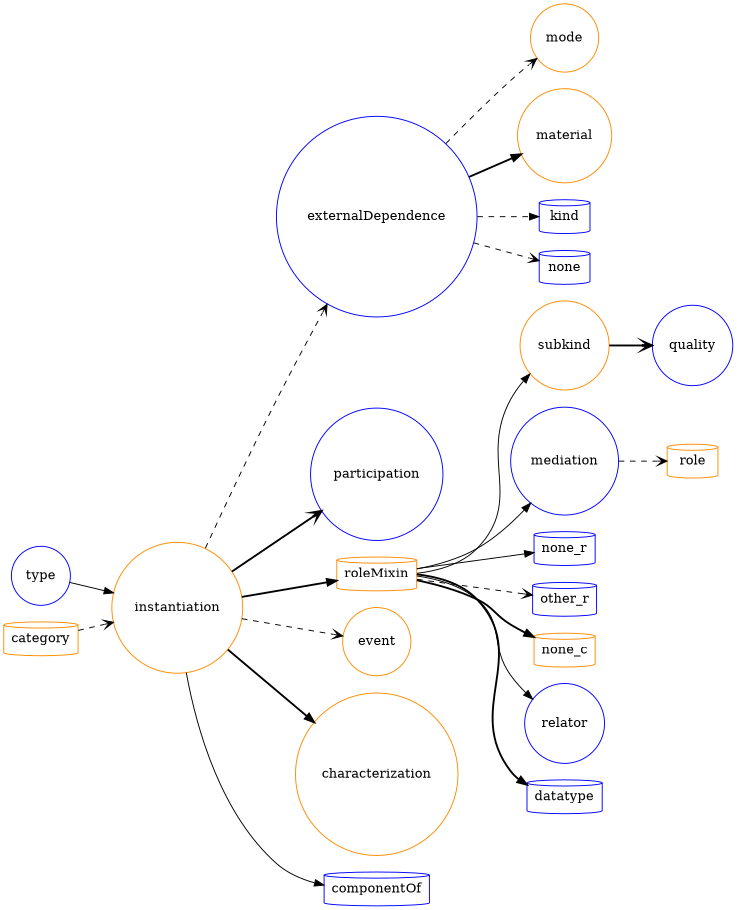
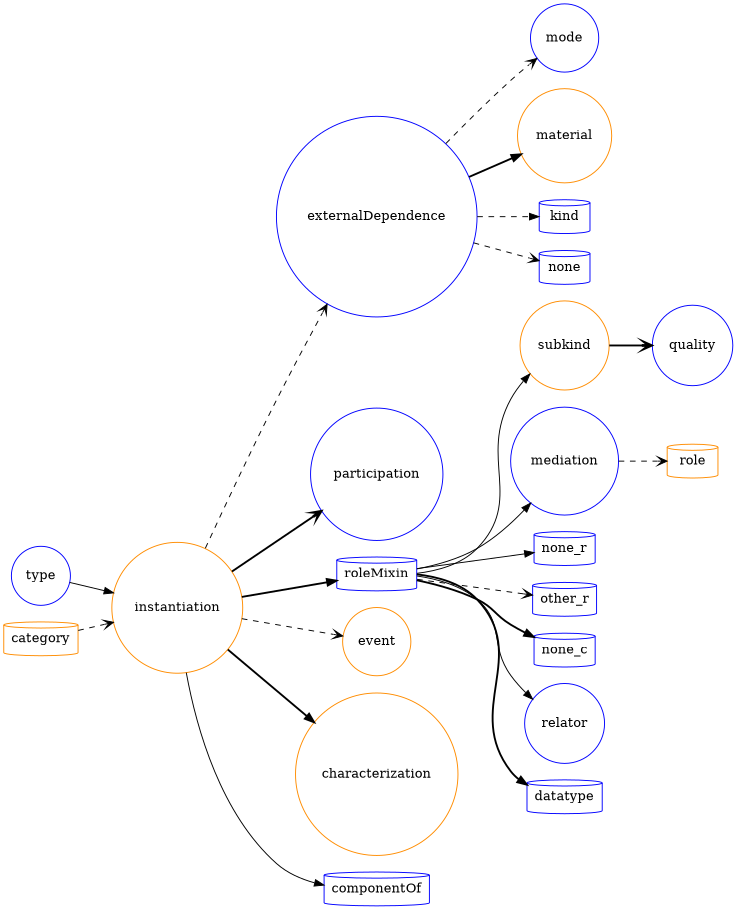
node "mode": color darkorange -> blue
node "roleMixin": color darkorange -> blue
node "none_c": color darkorange -> blue
